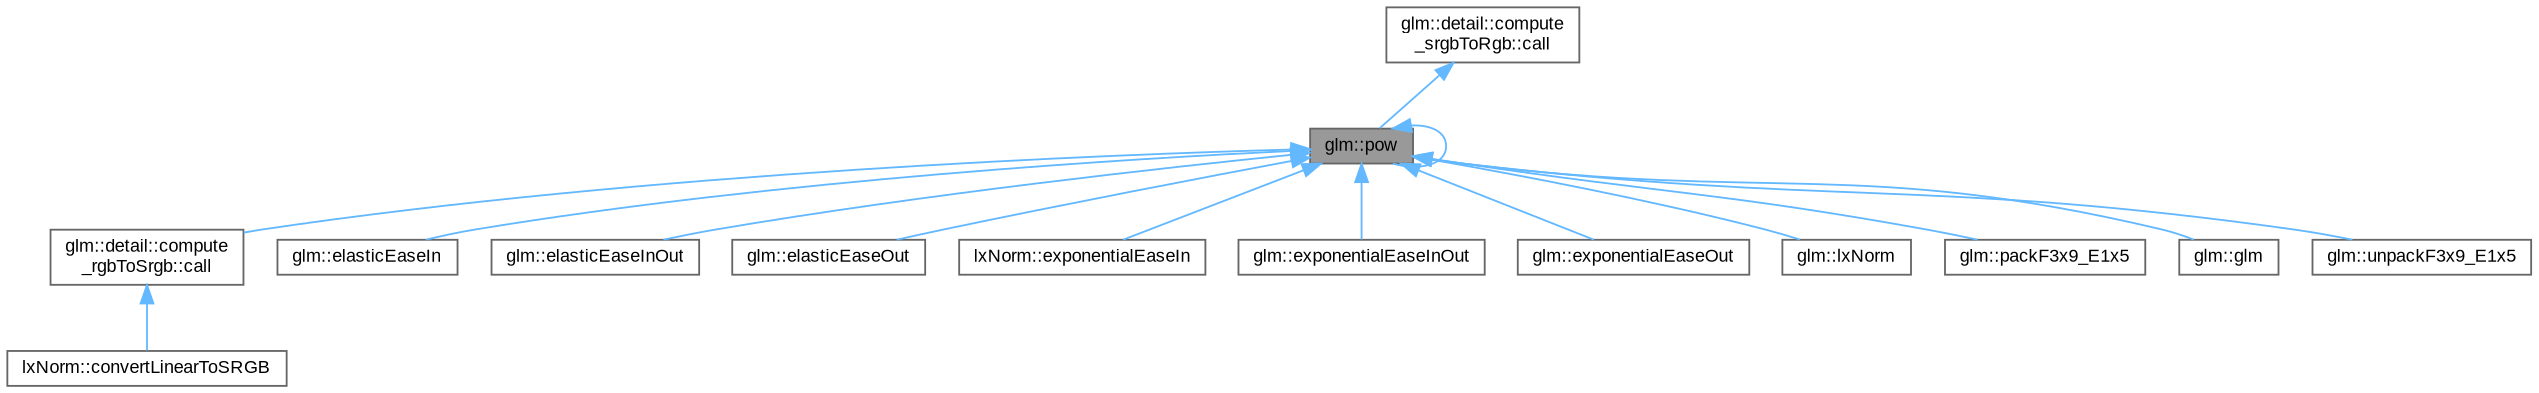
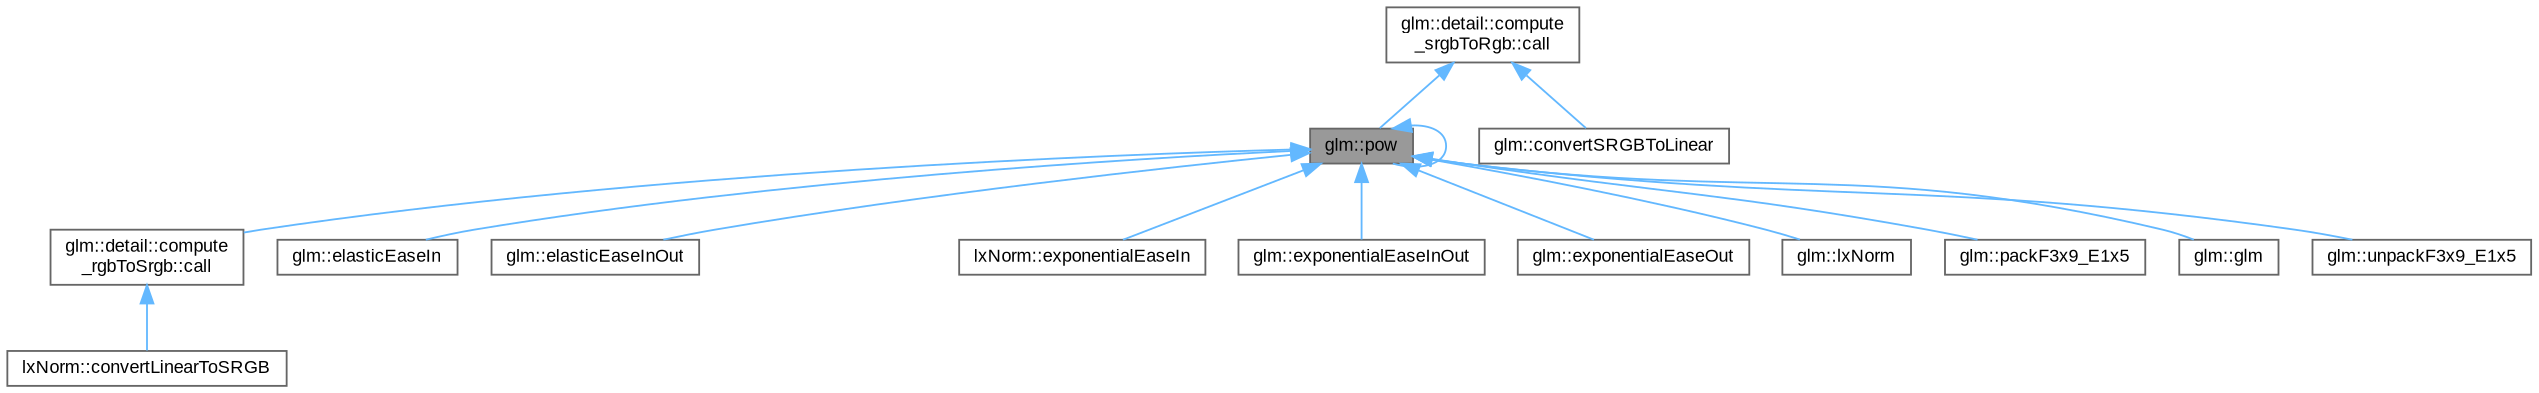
node "glm::convertSRGBToLinear": added
node "glm::elasticEaseOut": removed
